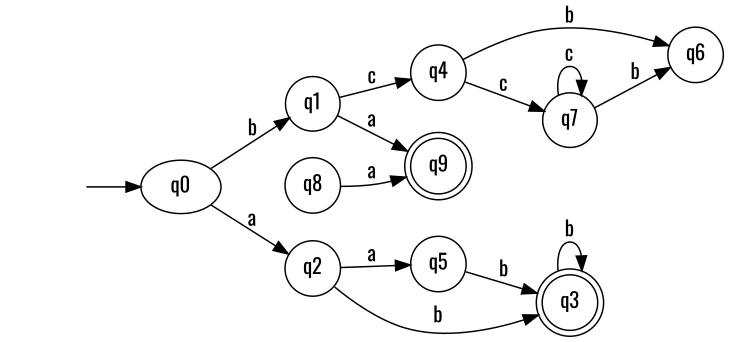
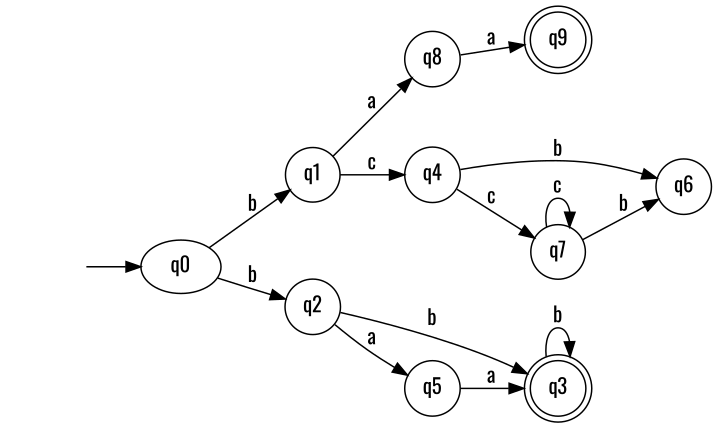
edge "q1" -> "q9": now "q1" -> "q8"
edge "q0" -> "q2": label "a" -> "b"
edge "q5" -> "q3": label "b" -> "a"
